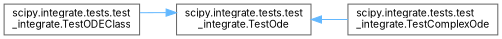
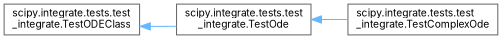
edge "scipy.integrate.tests.test _integrate.TestODEClass" -> "scipy.integrate.tests.test _integrate.TestOde": reversed
